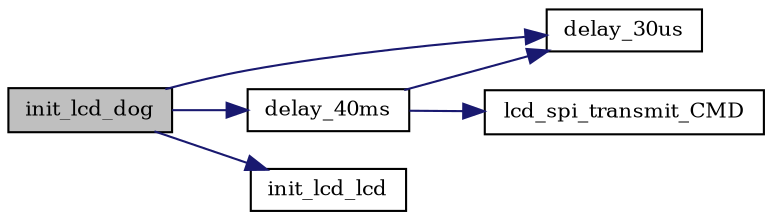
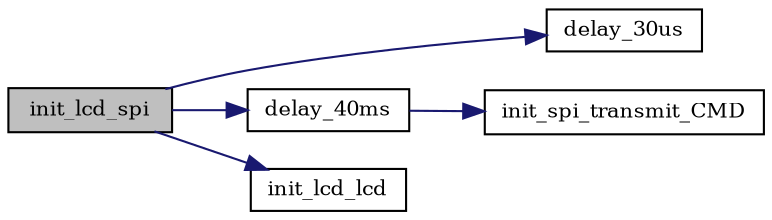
edge "delay_40ms" -> "delay_30us": removed
node "init_lcd_dog": label "init_lcd_dog" -> "init_lcd_spi"
node "lcd_spi_transmit_CMD": label "lcd_spi_transmit_CMD" -> "init_spi_transmit_CMD"
